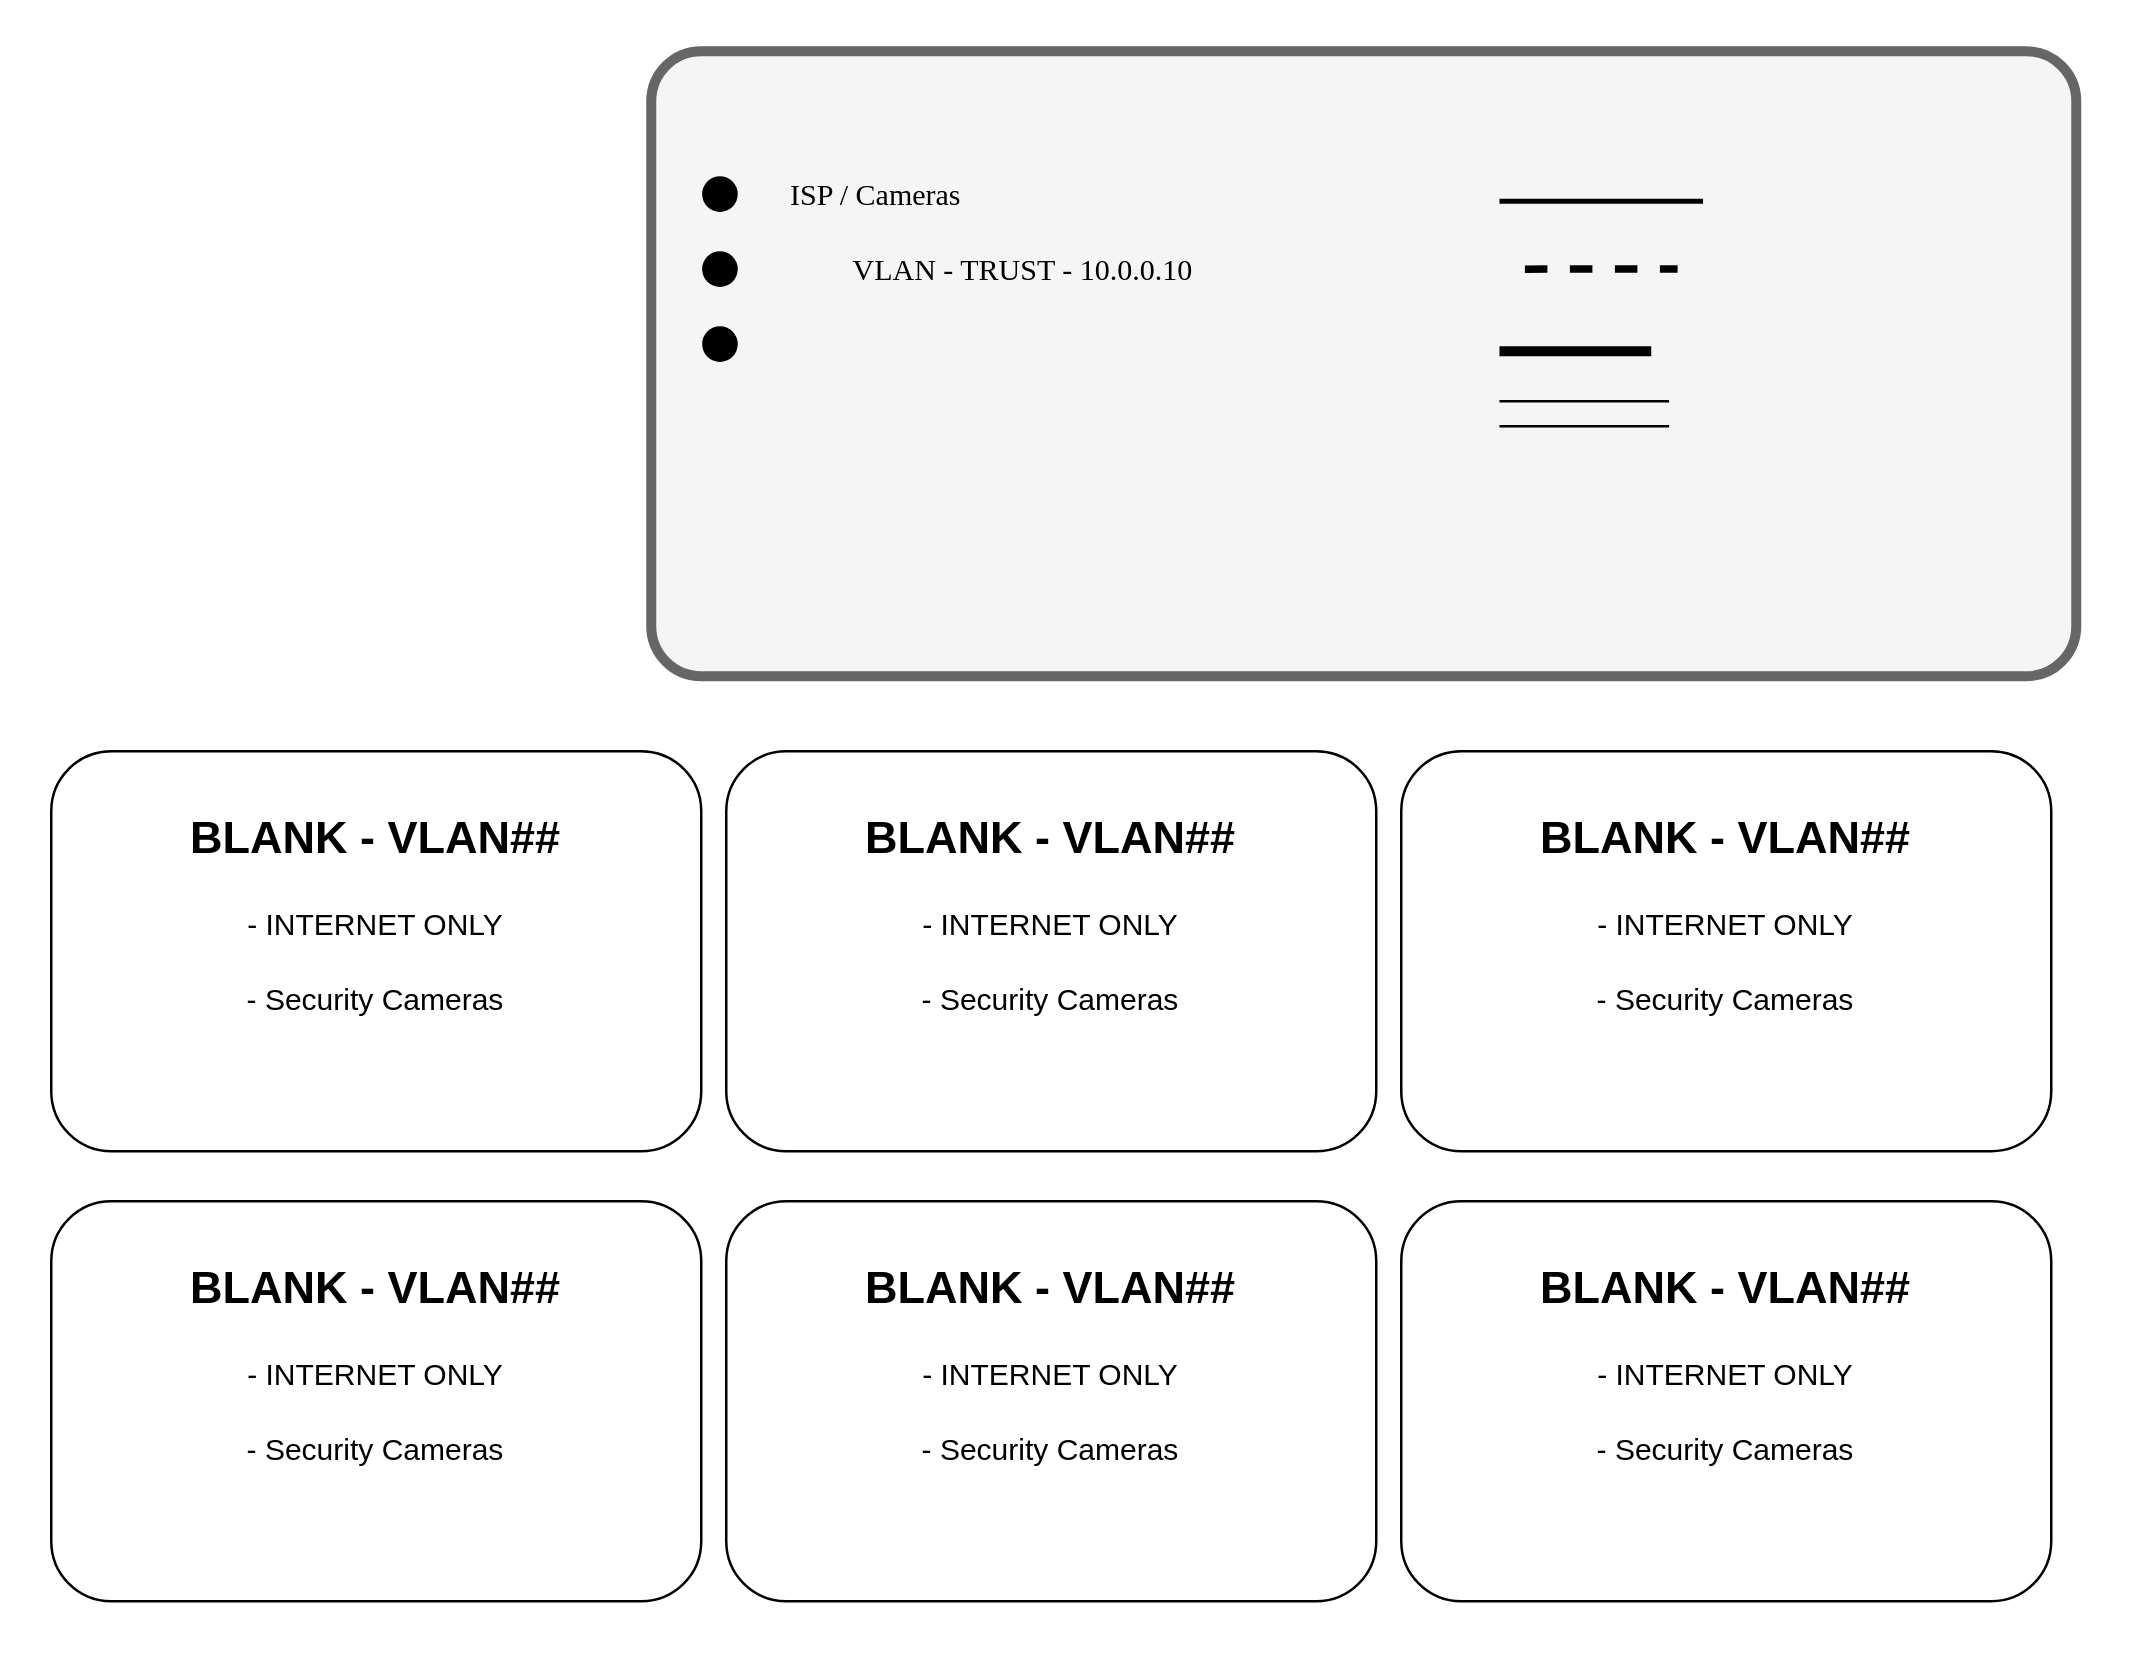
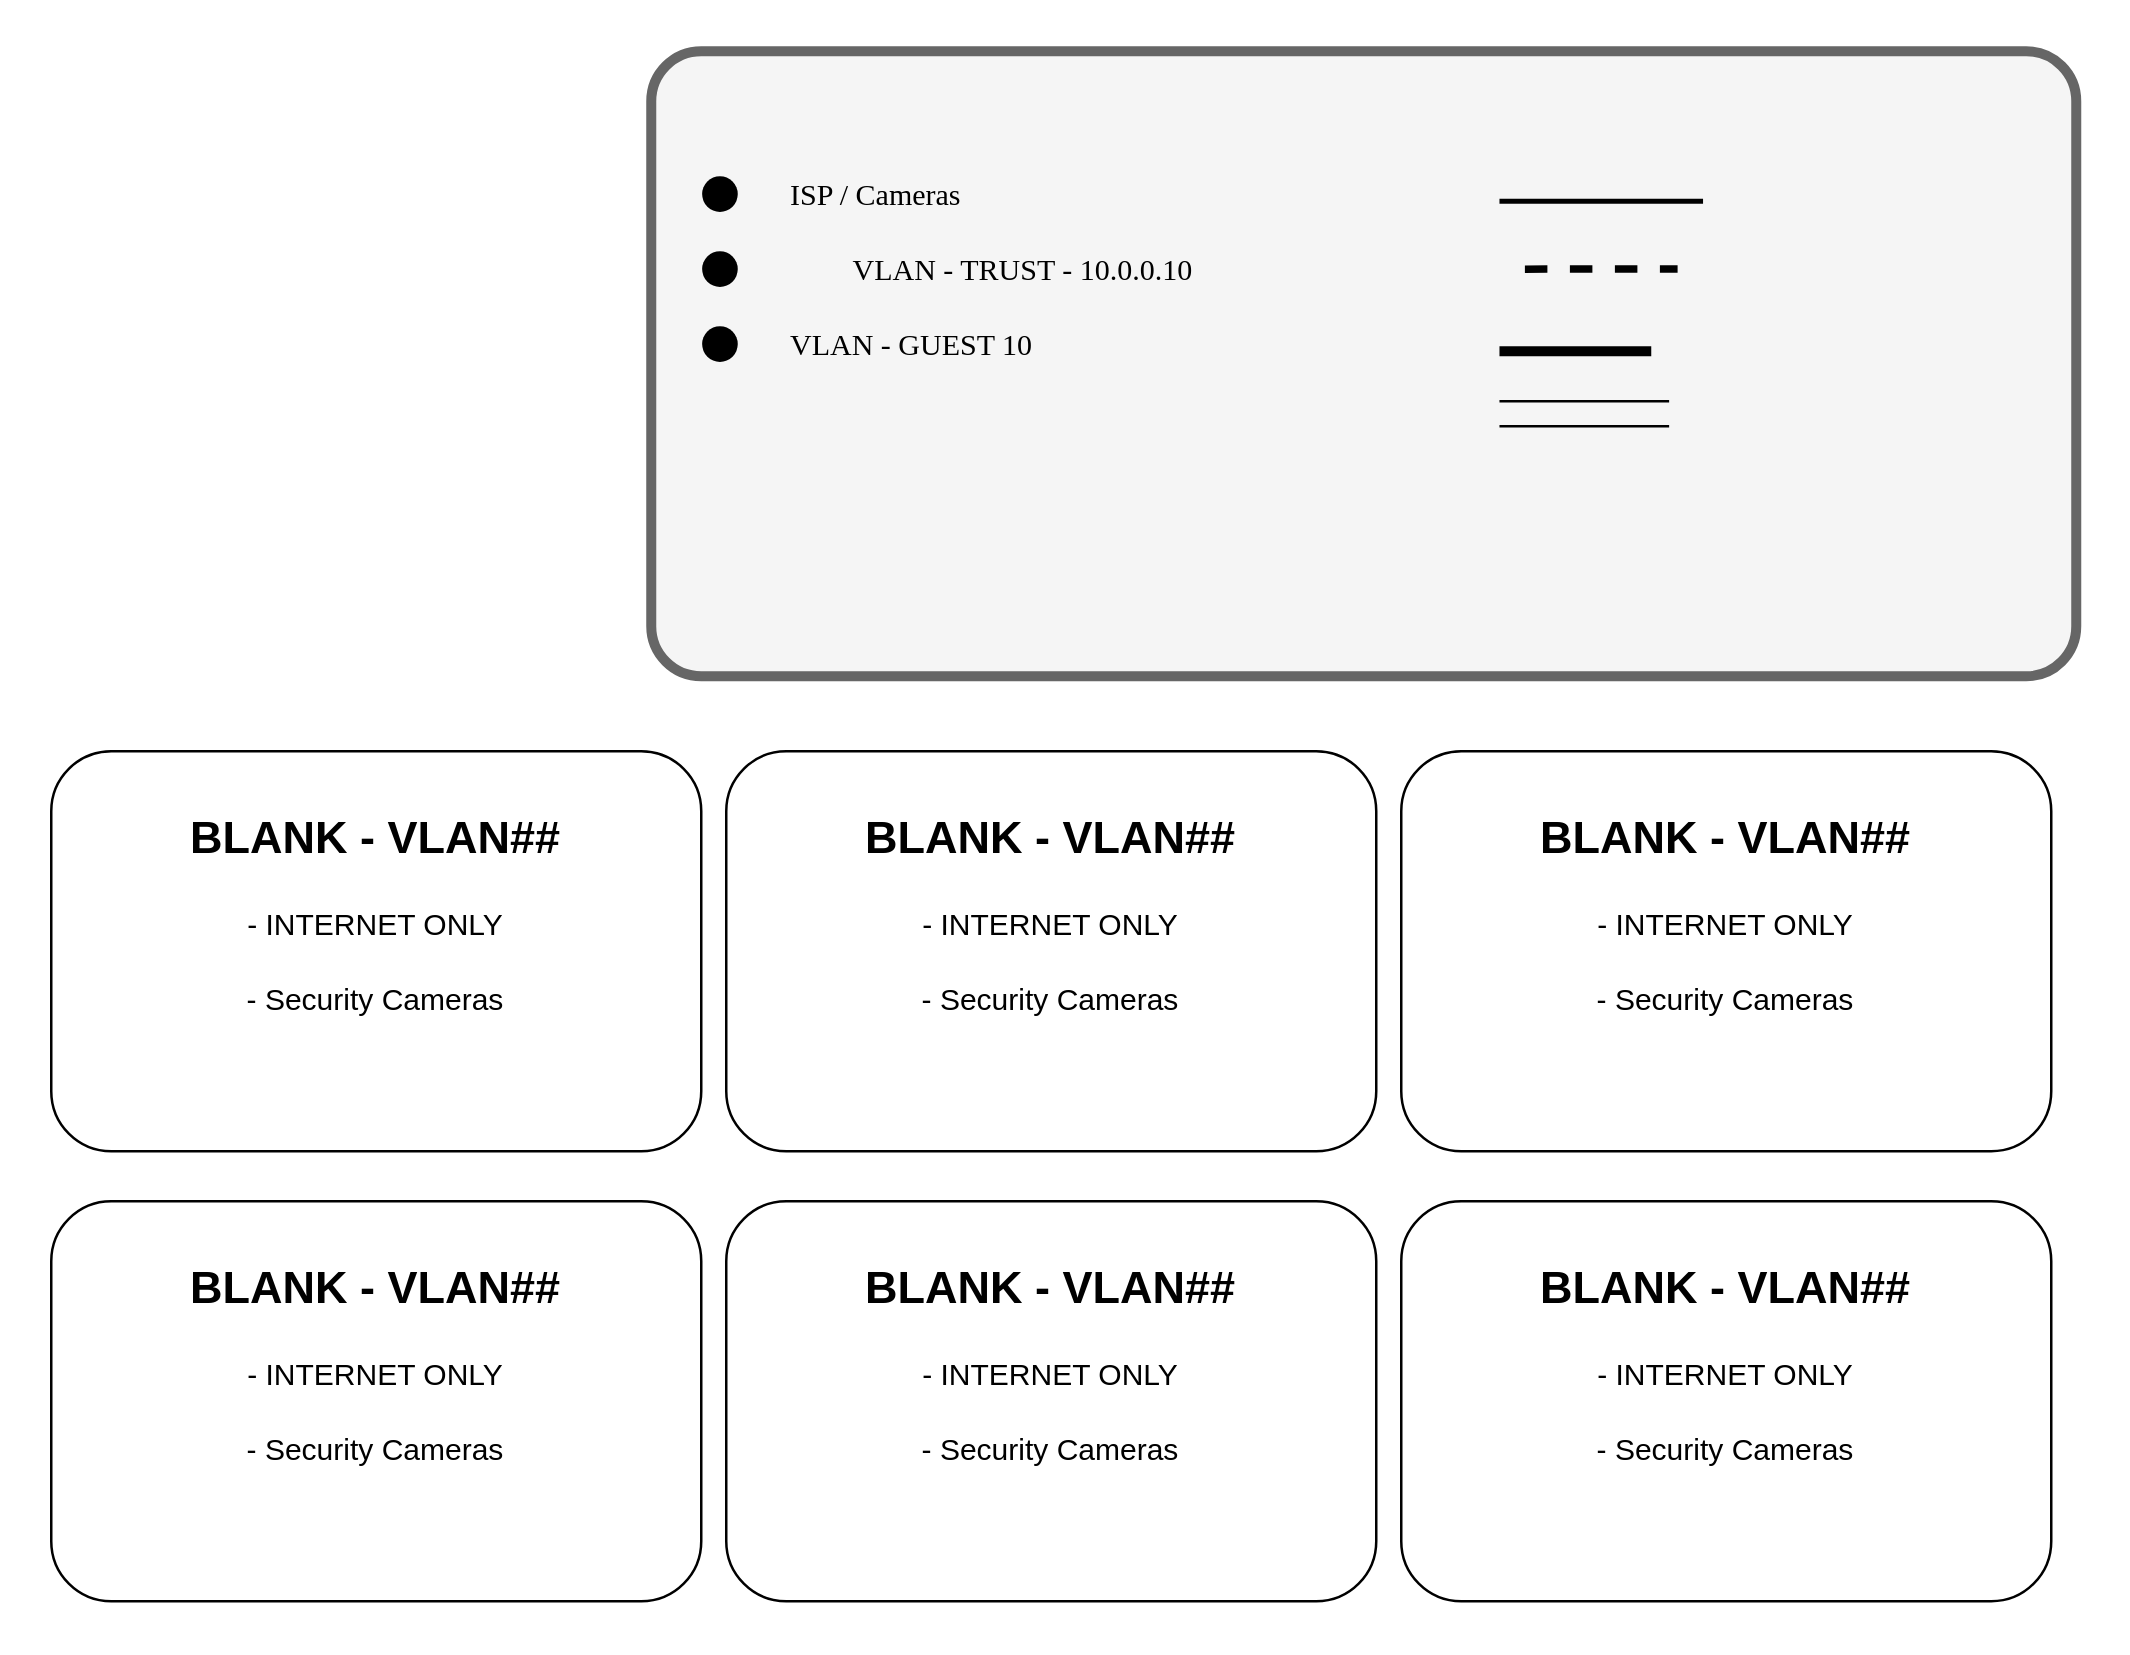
node "VLAN - GUEST 10": added
